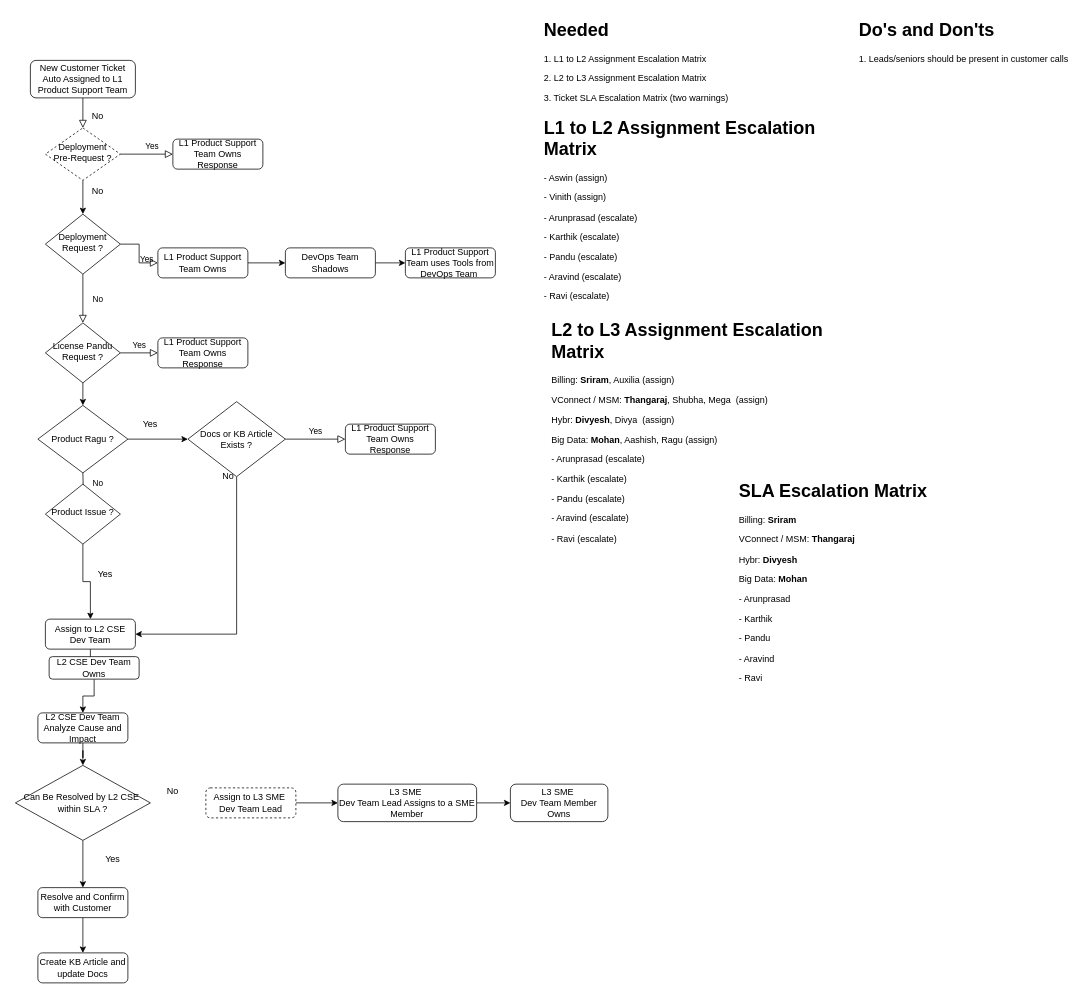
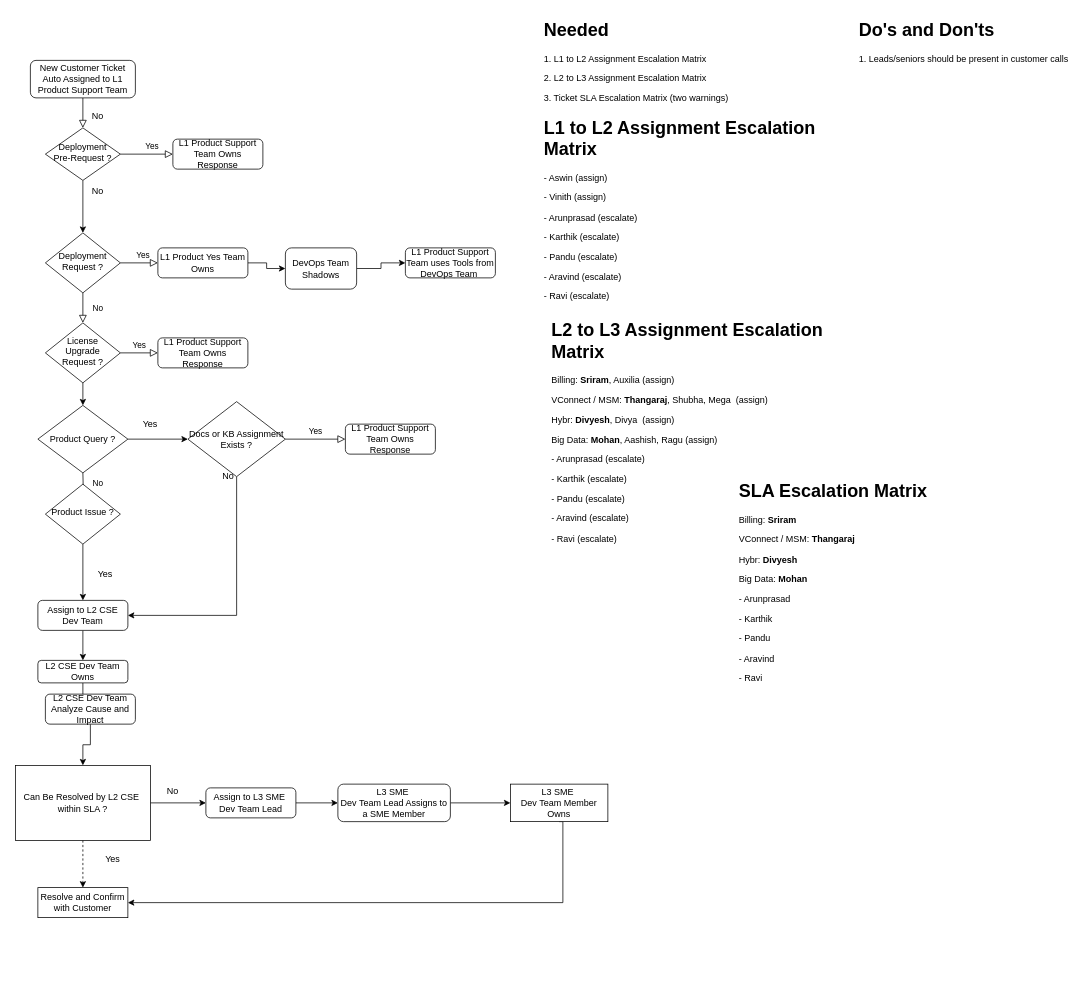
node "Deployment Pre-Request ?": style dashed -> solid
node "Deployment Request ?": moved (83, 244) -> (83, 263)
node "L1 Product Support Team Owns": label "L1 Product Support Team Owns" -> "L1 Product Yes Team Owns"
node "DevOps Team Shadows": size 90x30 -> 71x41
node "License Pandu Request ?": label "License Pandu Request ?" -> "License Upgrade Request ?"
node "Product Ragu ?": label "Product Ragu ?" -> "Product Query ?"
node "Docs or KB Article Exists ?": label "Docs or KB Article Exists ?" -> "Docs or KB Assignment Exists ?"
node "Assign to L2 CSE Dev Team": moved (90, 634) -> (83, 615)
node "L2 CSE Dev Team Owns": moved (94, 668) -> (83, 672)
node "L2 CSE Dev Team Analyze Cause and Impact": moved (83, 728) -> (90, 709)
node "Can Be Resolved by L2 CSE within SLA ?": shape diamond -> rectangle
edge "Can Be Resolved by L2 CSE within SLA ?" -> "Assign to L3 SME Dev Team Lead": added
node "Assign to L3 SME Dev Team Lead": style dashed -> solid
node "L3 SME Dev Team Lead Assigns to a SME Member": size 139x38 -> 113x38
node "L3 SME Dev Team Member Owns": shape rounded rectangle -> rectangle
edge "Can Be Resolved by L2 CSE within SLA ?" -> "Resolve and Confirm with Customer": style solid -> dashed
node "Resolve and Confirm with Customer": shape rounded rectangle -> rectangle
edge "L3 SME Dev Team Member Owns" -> "Resolve and Confirm with Customer": added
edge "Resolve and Confirm with Customer" -> "Create KB Article and update Docs": removed
node "Create KB Article and update Docs": removed
